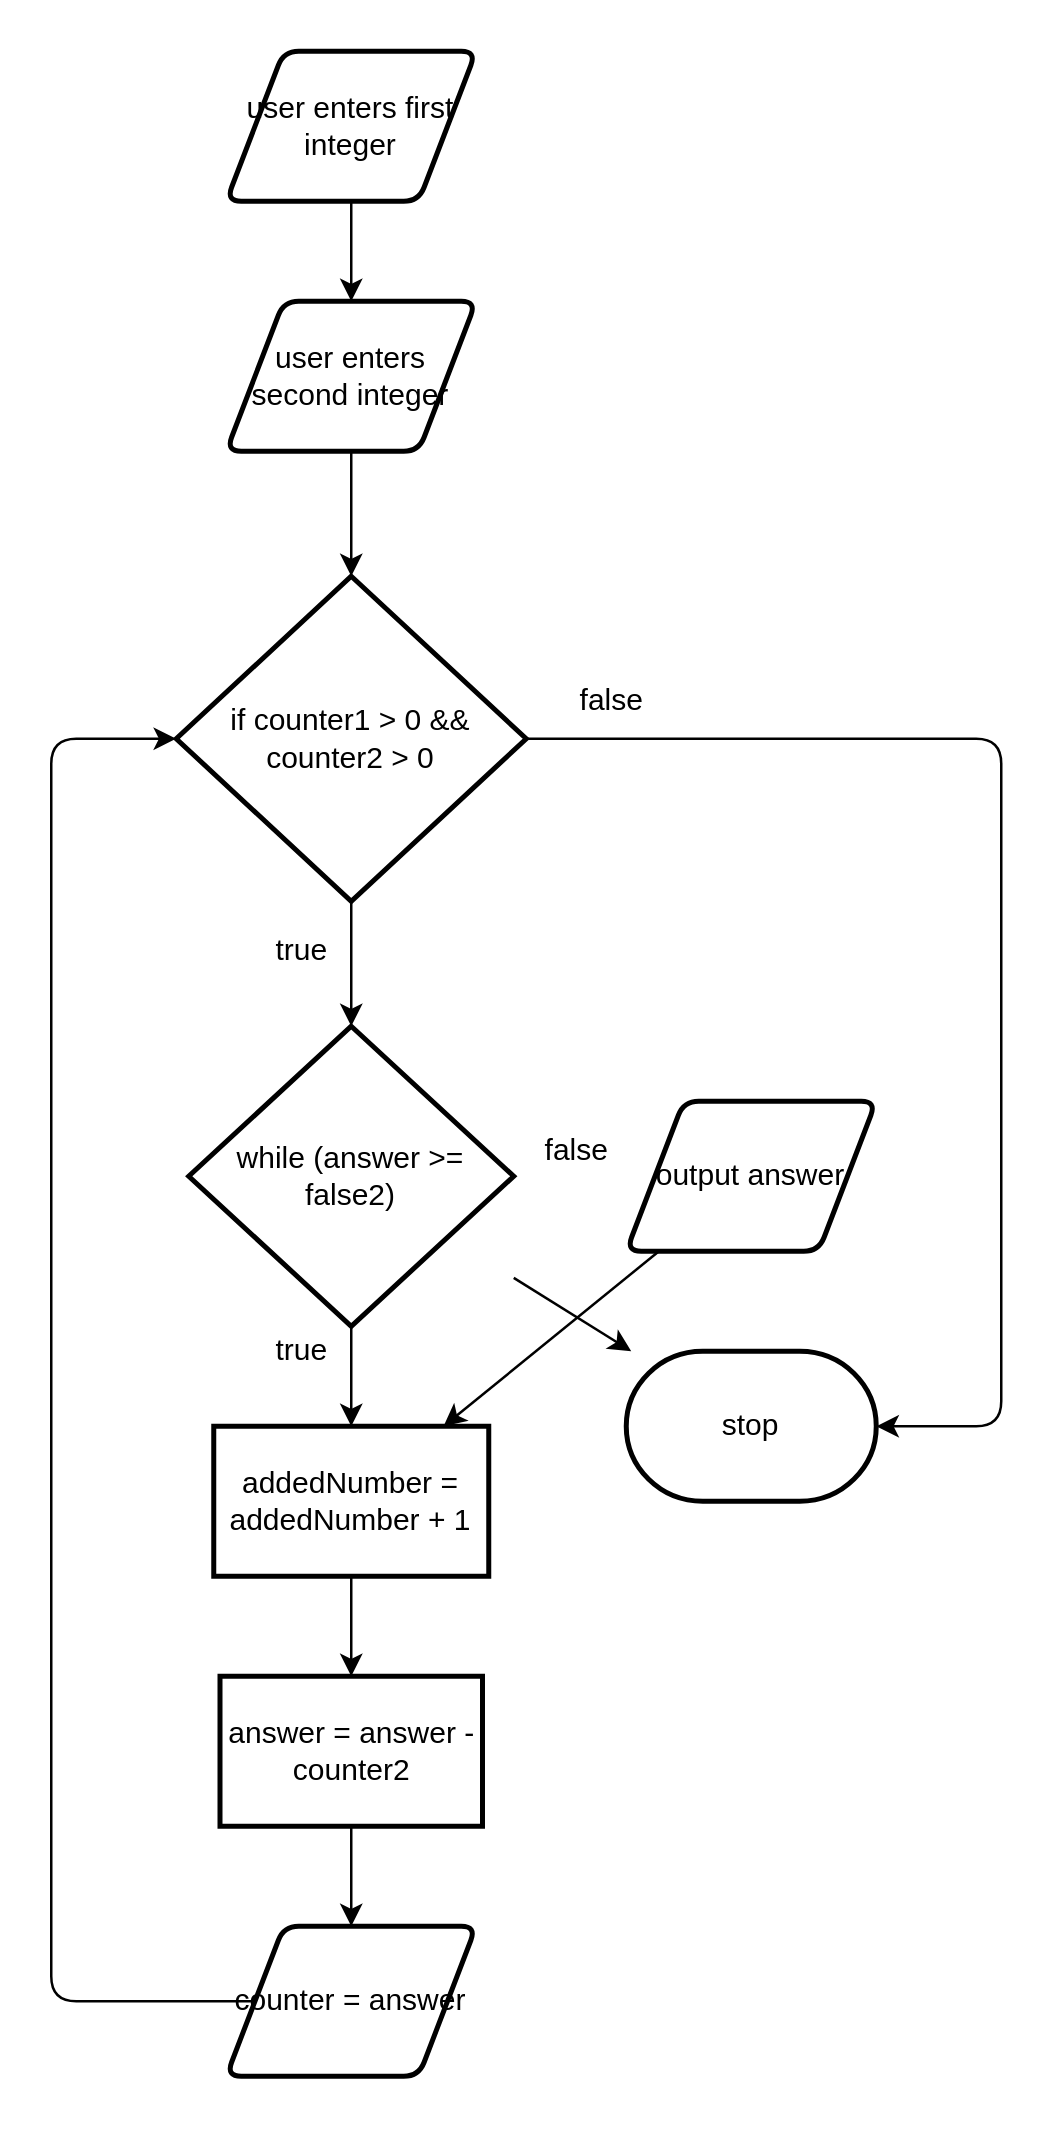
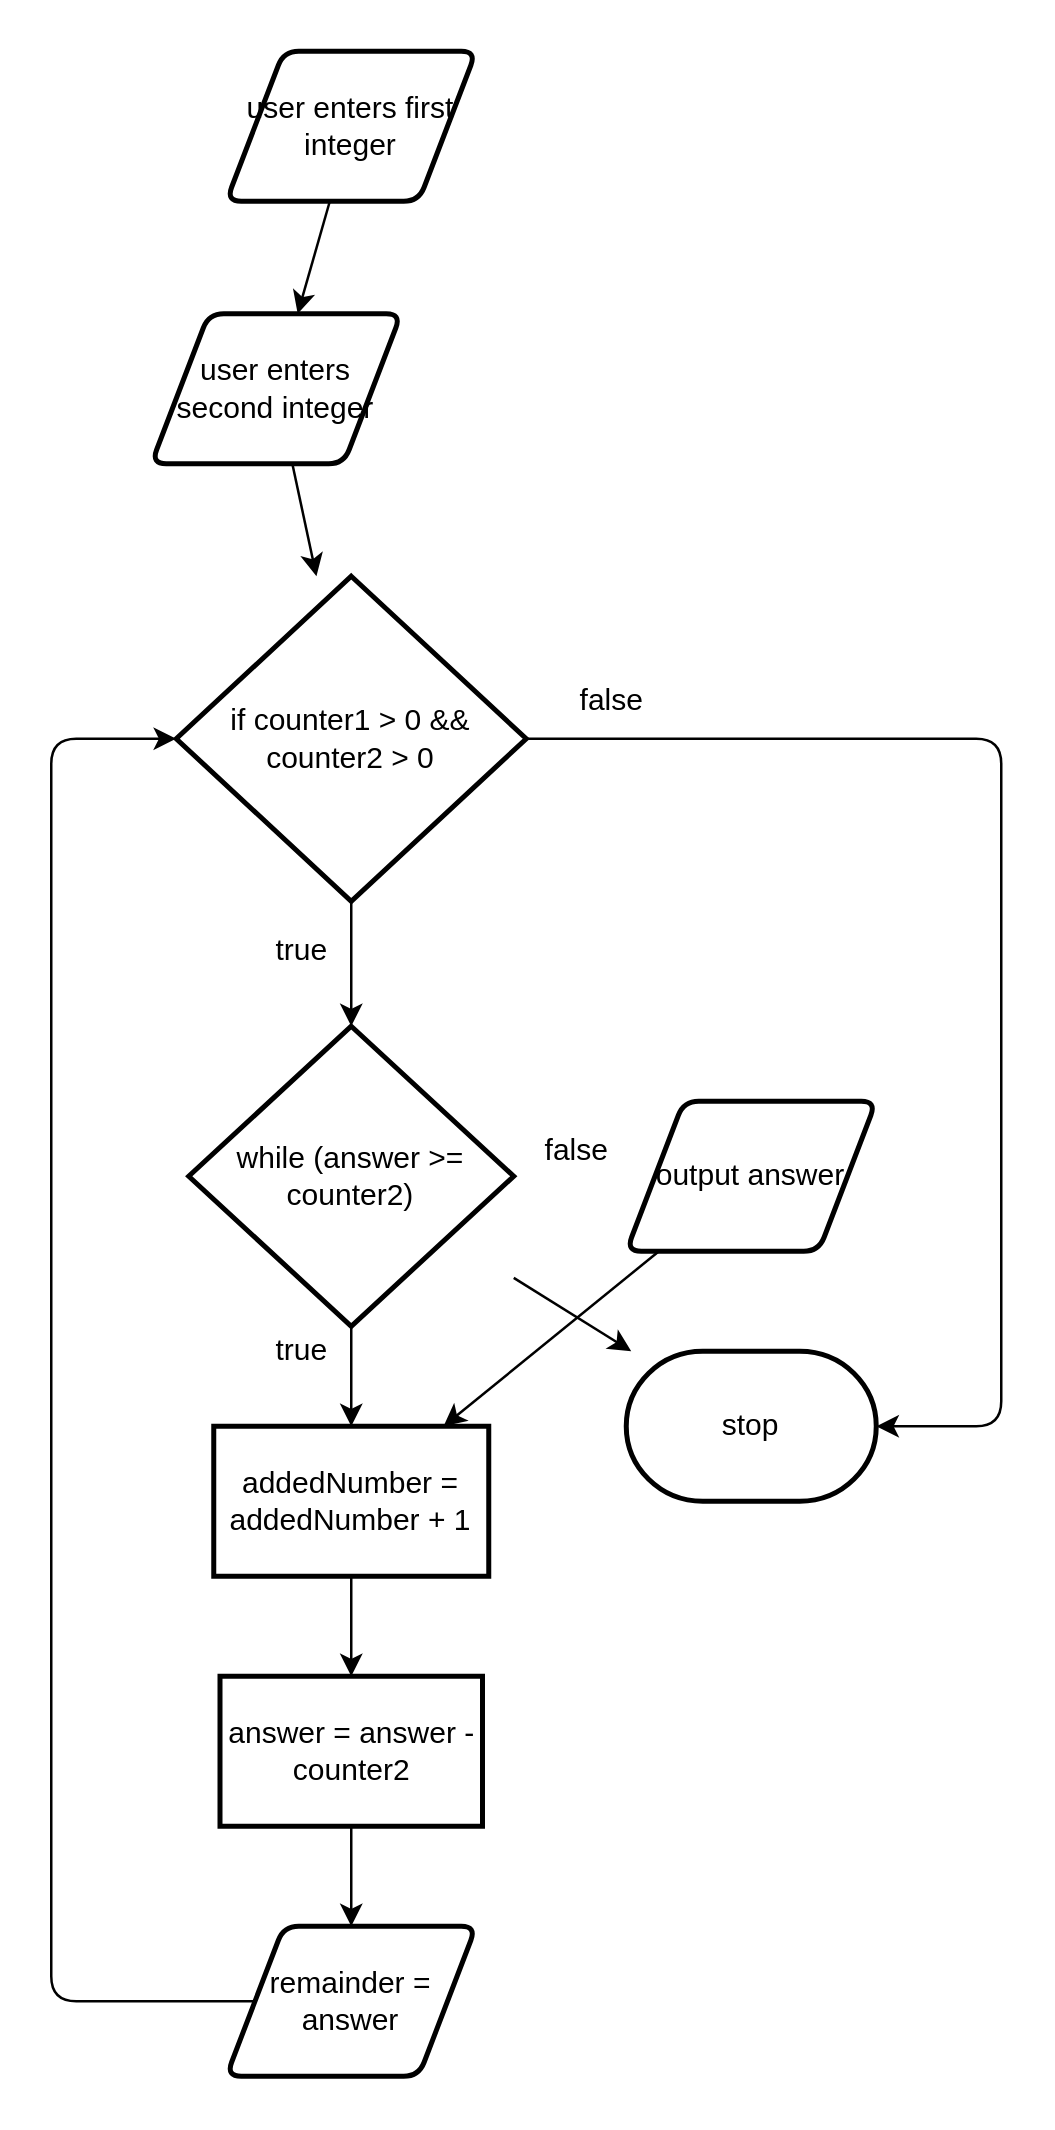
node "user enters second integer": moved (351, 376) -> (276, 389)
node "while (answer >= false2)": label "while (answer >= false2)" -> "while (answer >= counter2)"
node "counter = answer": label "counter = answer" -> "remainder = answer"
